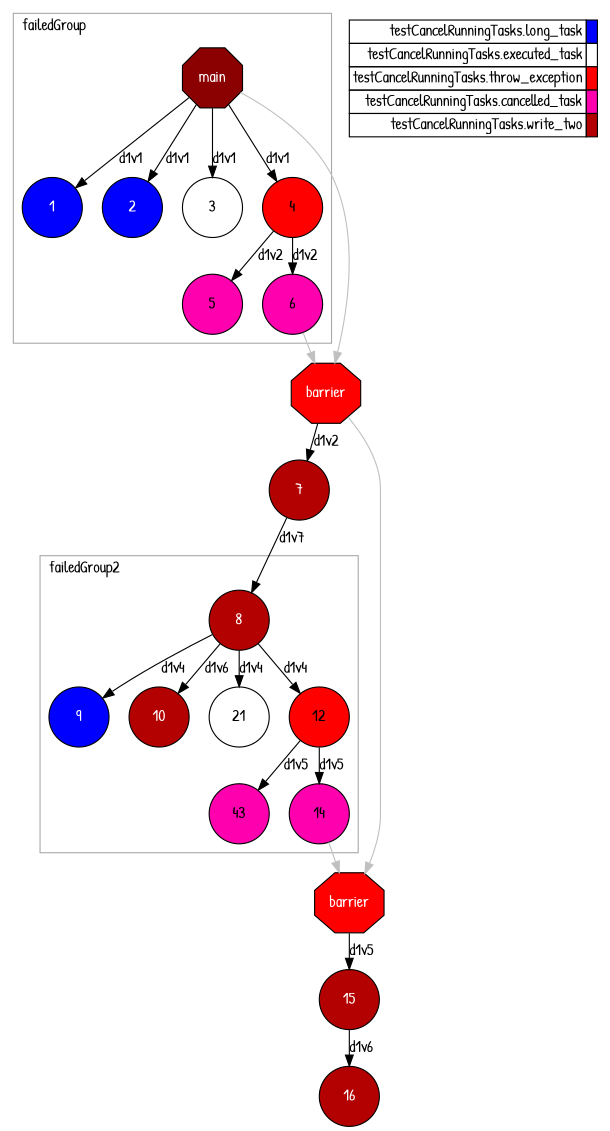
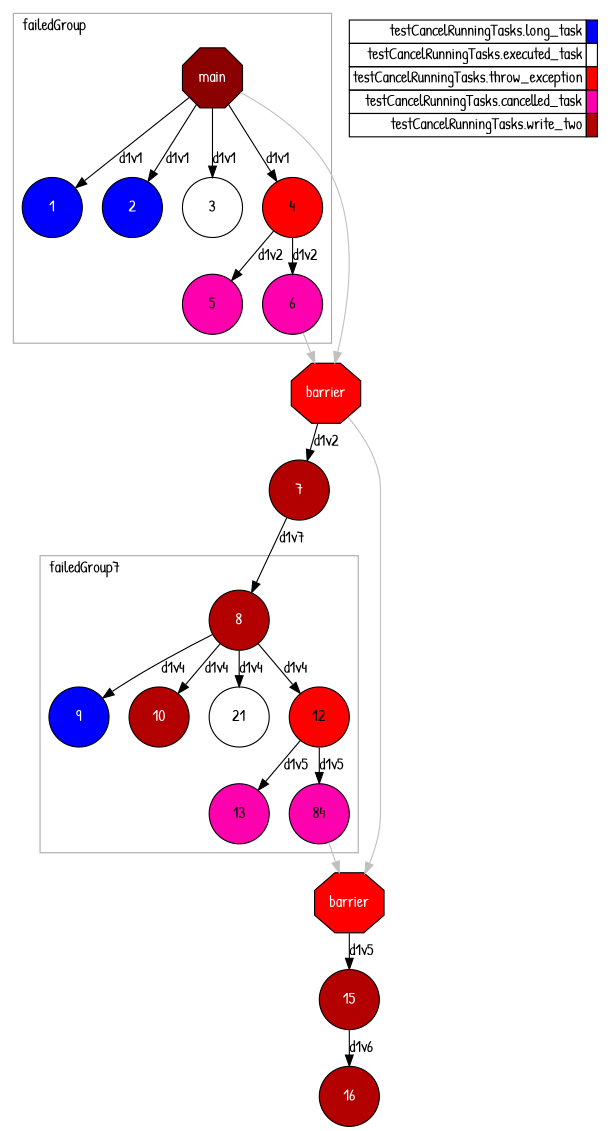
cluster "failedGroup2": label "failedGroup2" -> "failedGroup7"
edge "8" -> "10": label "d1v6" -> "d1v4"
node "43": label "43" -> "13"
node "14": label "14" -> "84"
